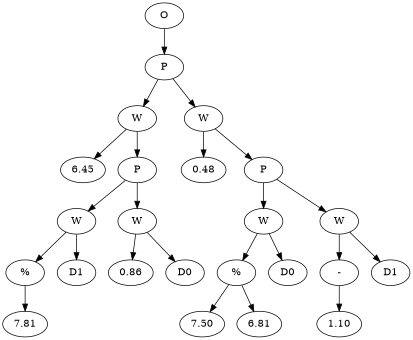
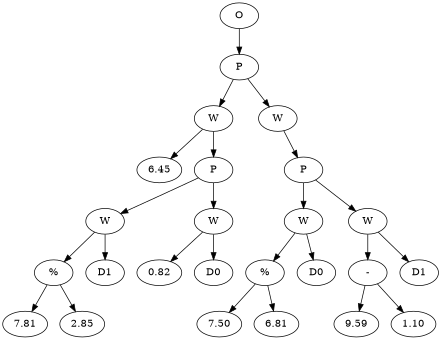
node "0.48": removed
node "0.86": label "0.86" -> "0.82"
node "2.85": added
node "9.59": added
